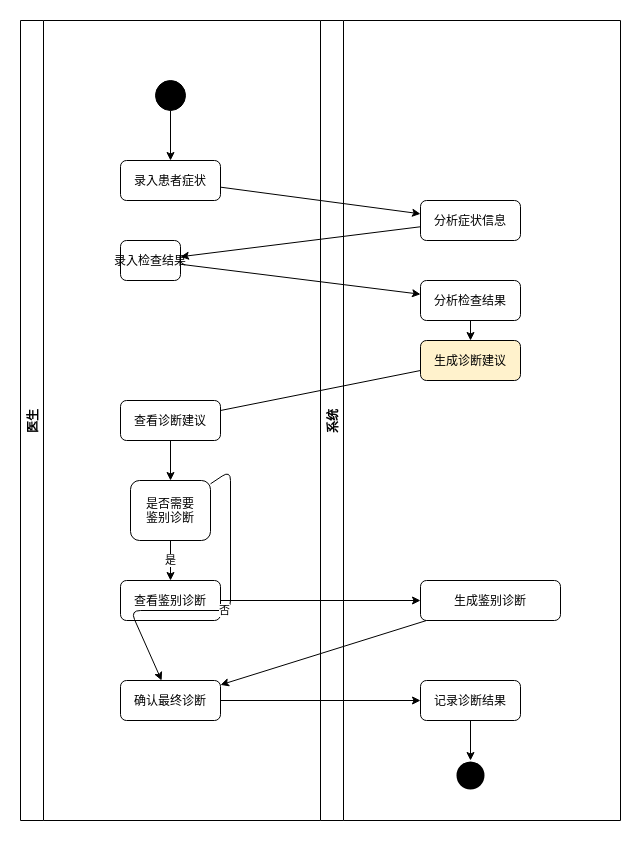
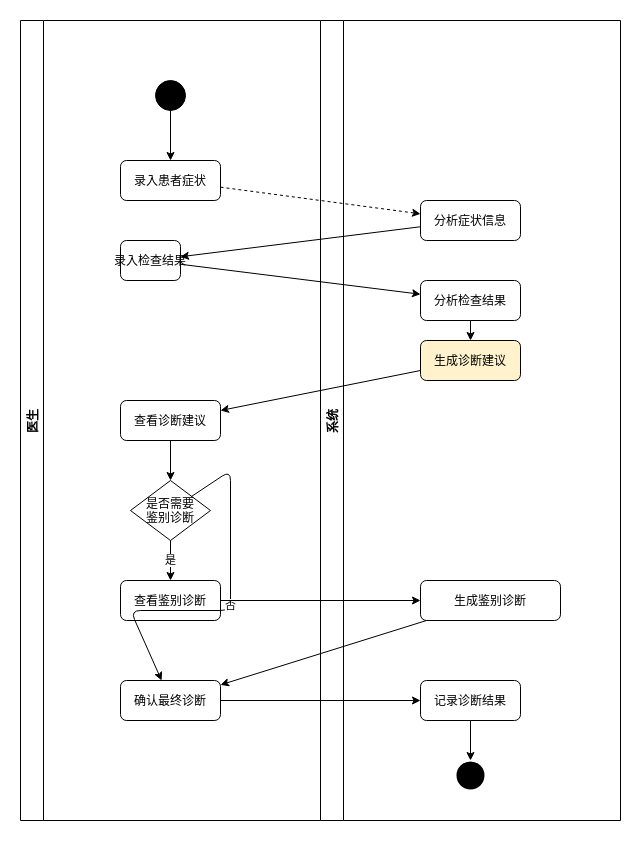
edge "录入患者症状" -> "分析症状信息": style solid -> dashed
edge "生成诊断建议" -- "查看诊断建议": arrowhead none -> classic
node "是否需要 鉴别诊断": shape rounded rectangle -> diamond
